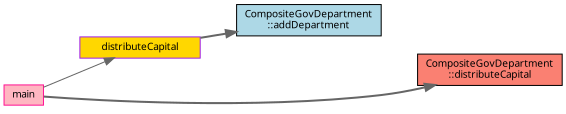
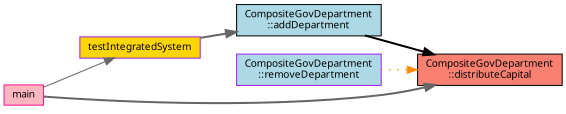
edge "CompositeGovDepartment ::addDepartment" -> "CompositeGovDepartment ::distributeCapital": added
node "distributeCapital": label "distributeCapital" -> "testIntegratedSystem"
node "CompositeGovDepartment ::removeDepartment": added
